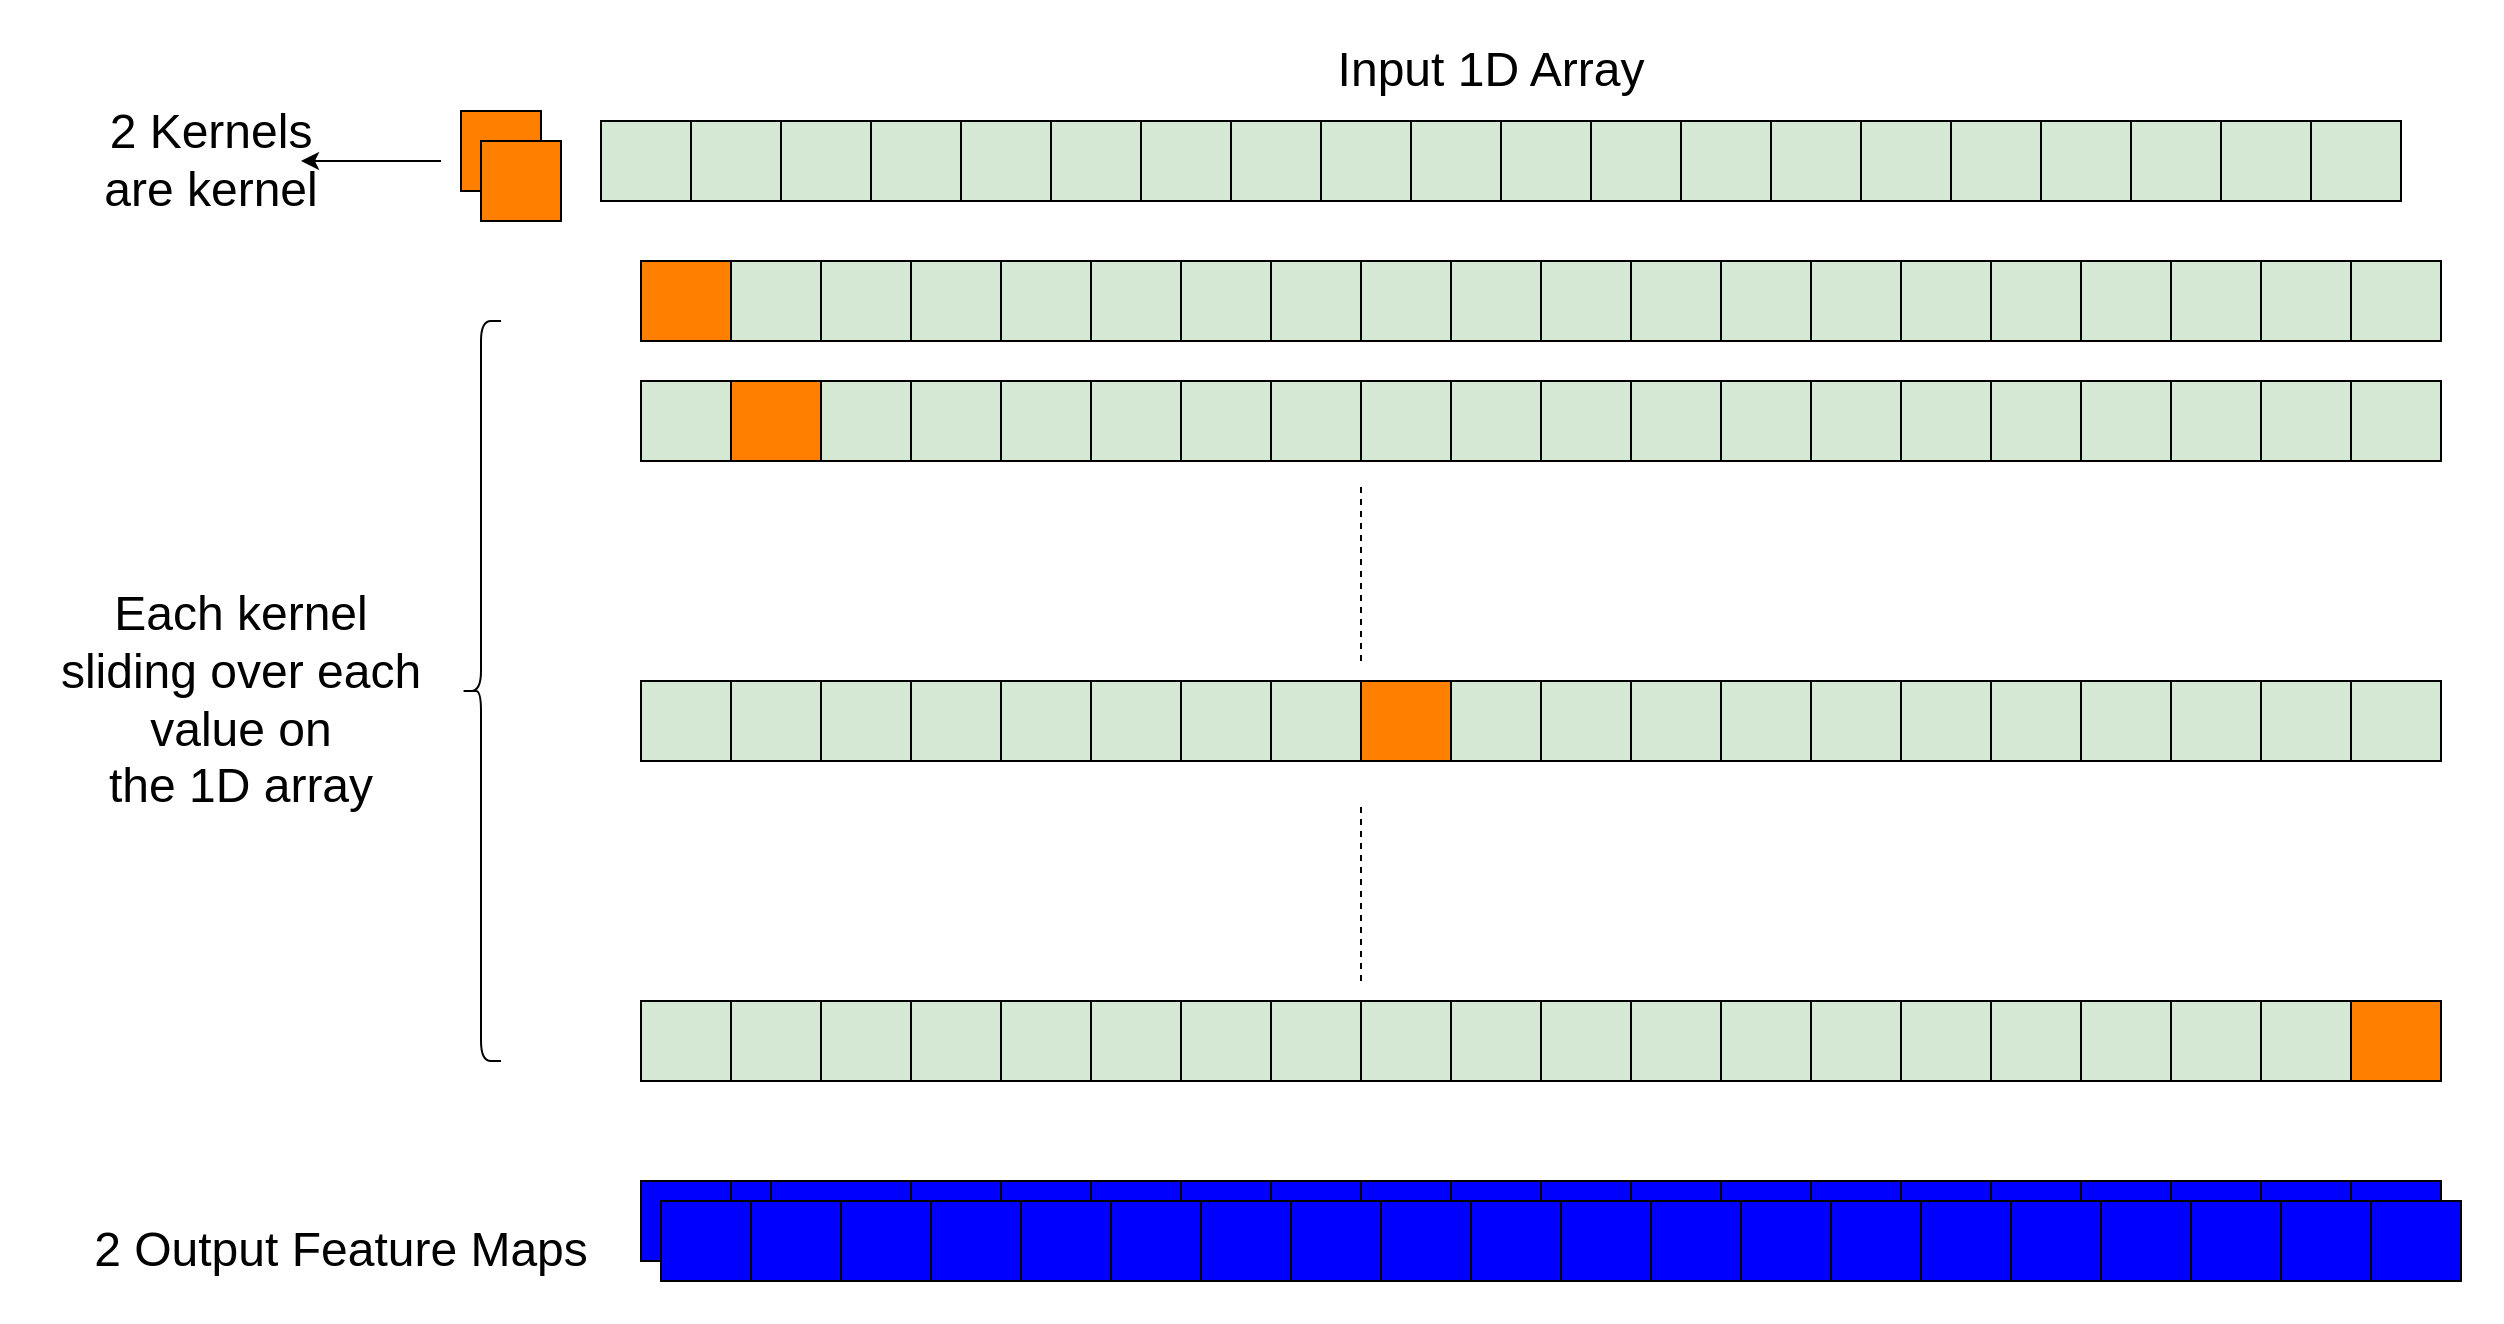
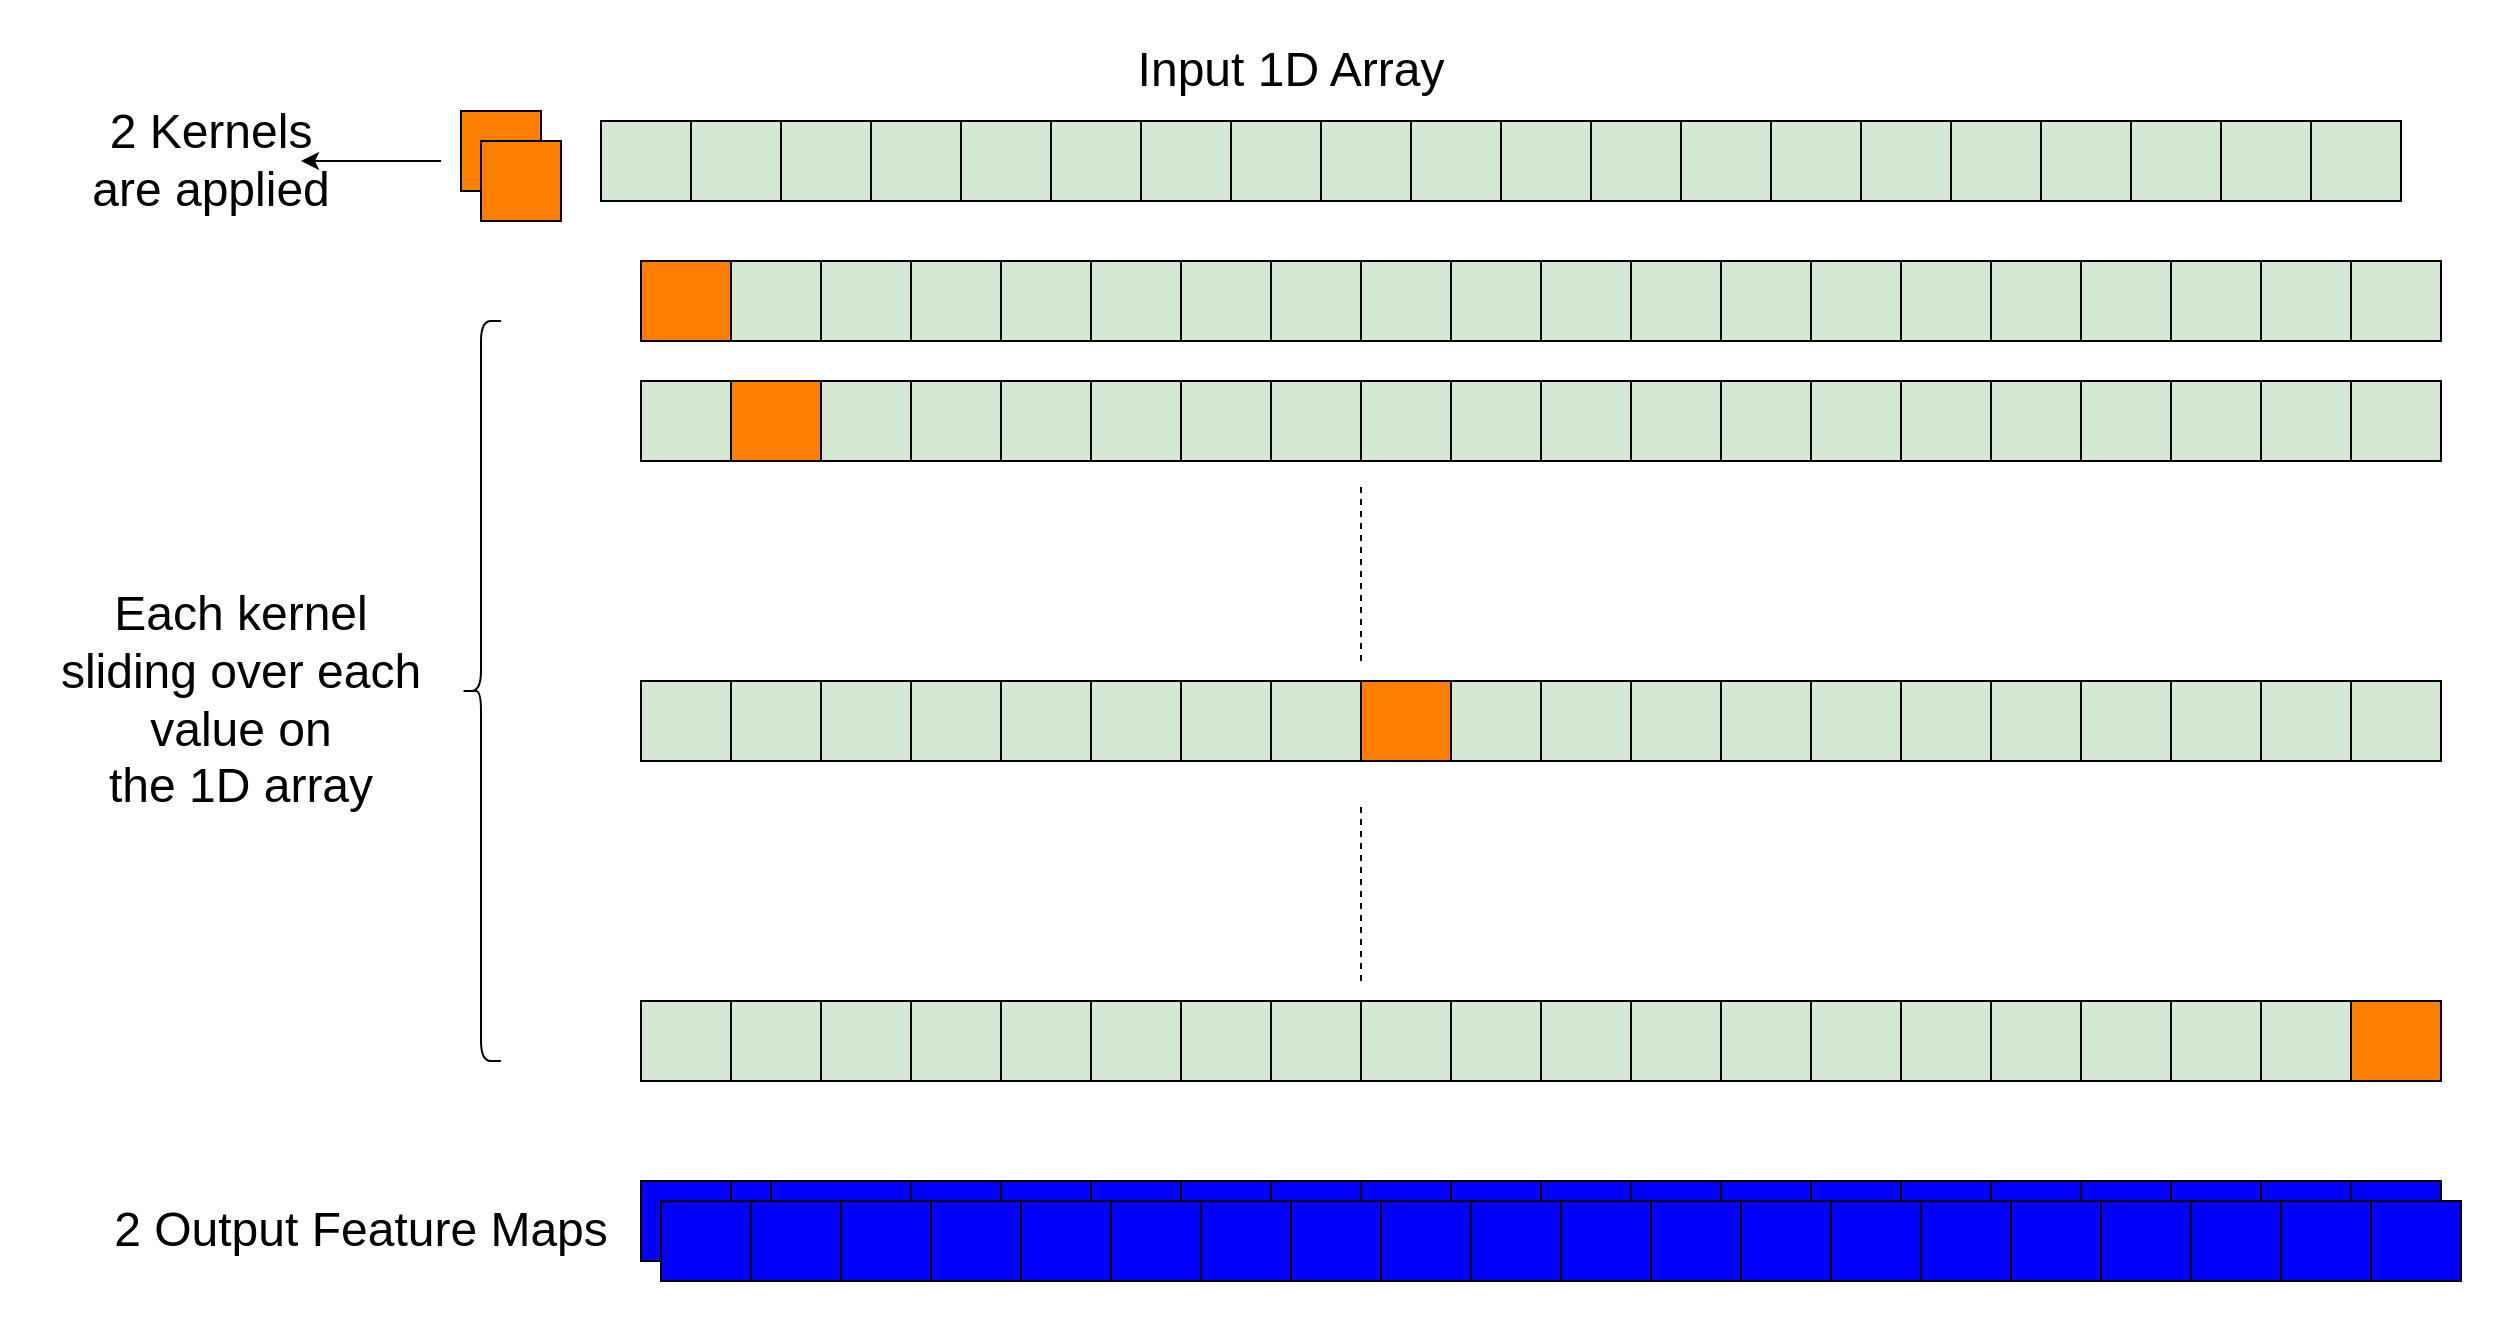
node "Input 1D Array": moved (1491, 71) -> (1291, 71)
node "2 Kernels are kernel": label "2 Kernels are kernel" -> "2 Kernels are applied"
node "2 Output Feature Maps": moved (341, 1251) -> (361, 1231)
